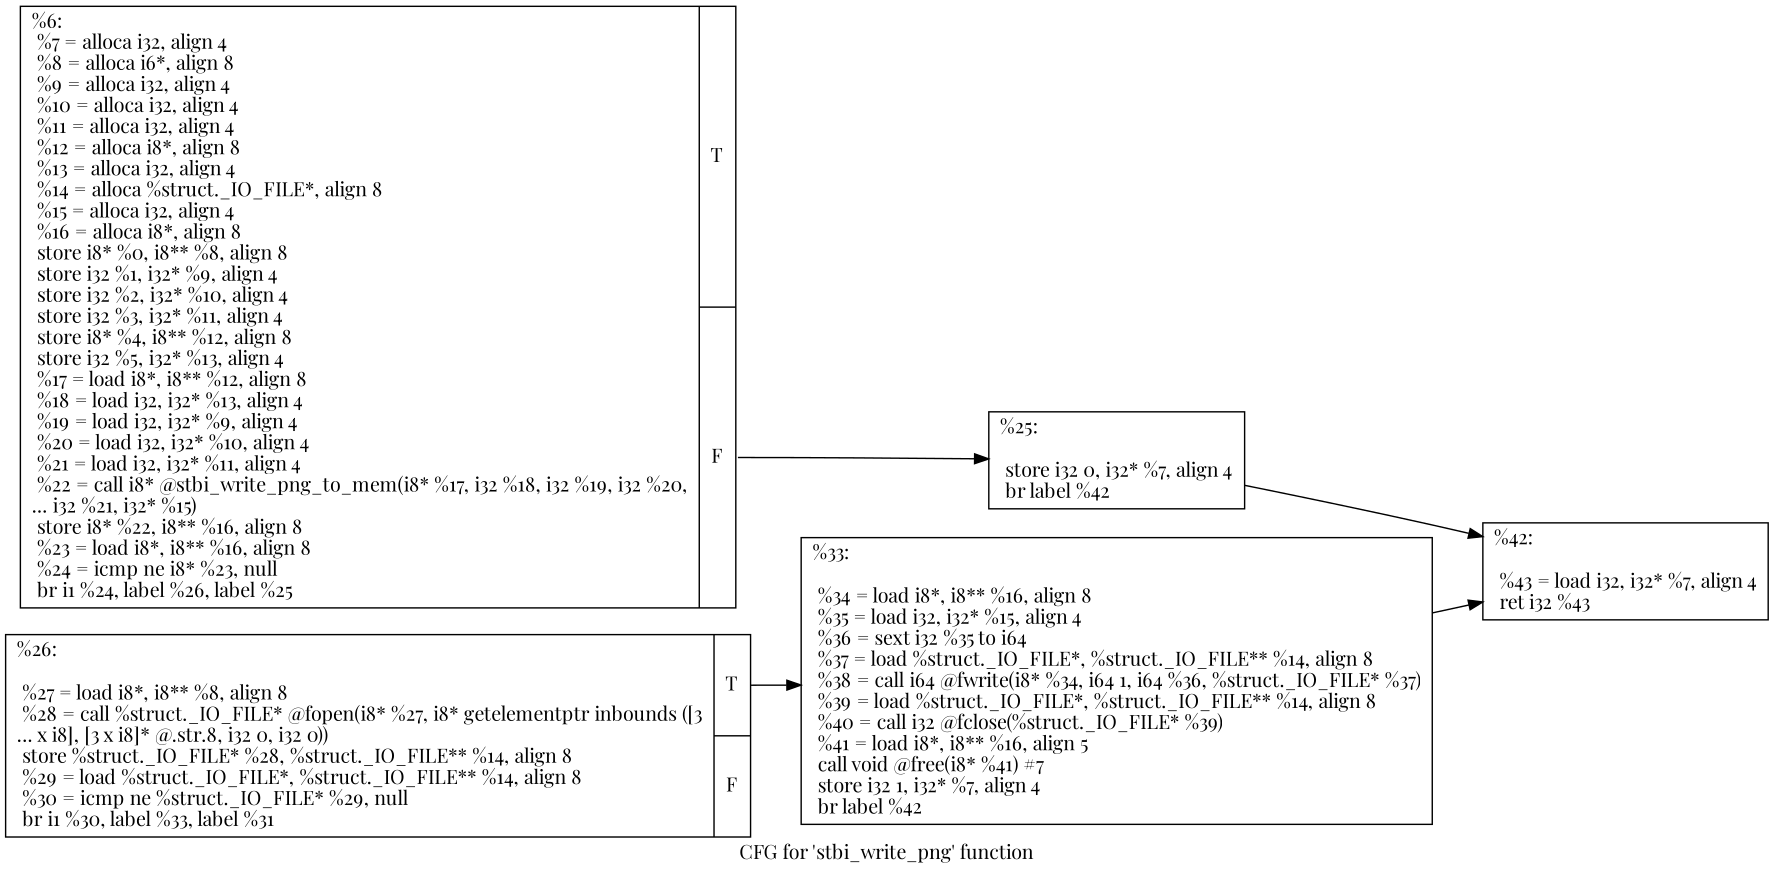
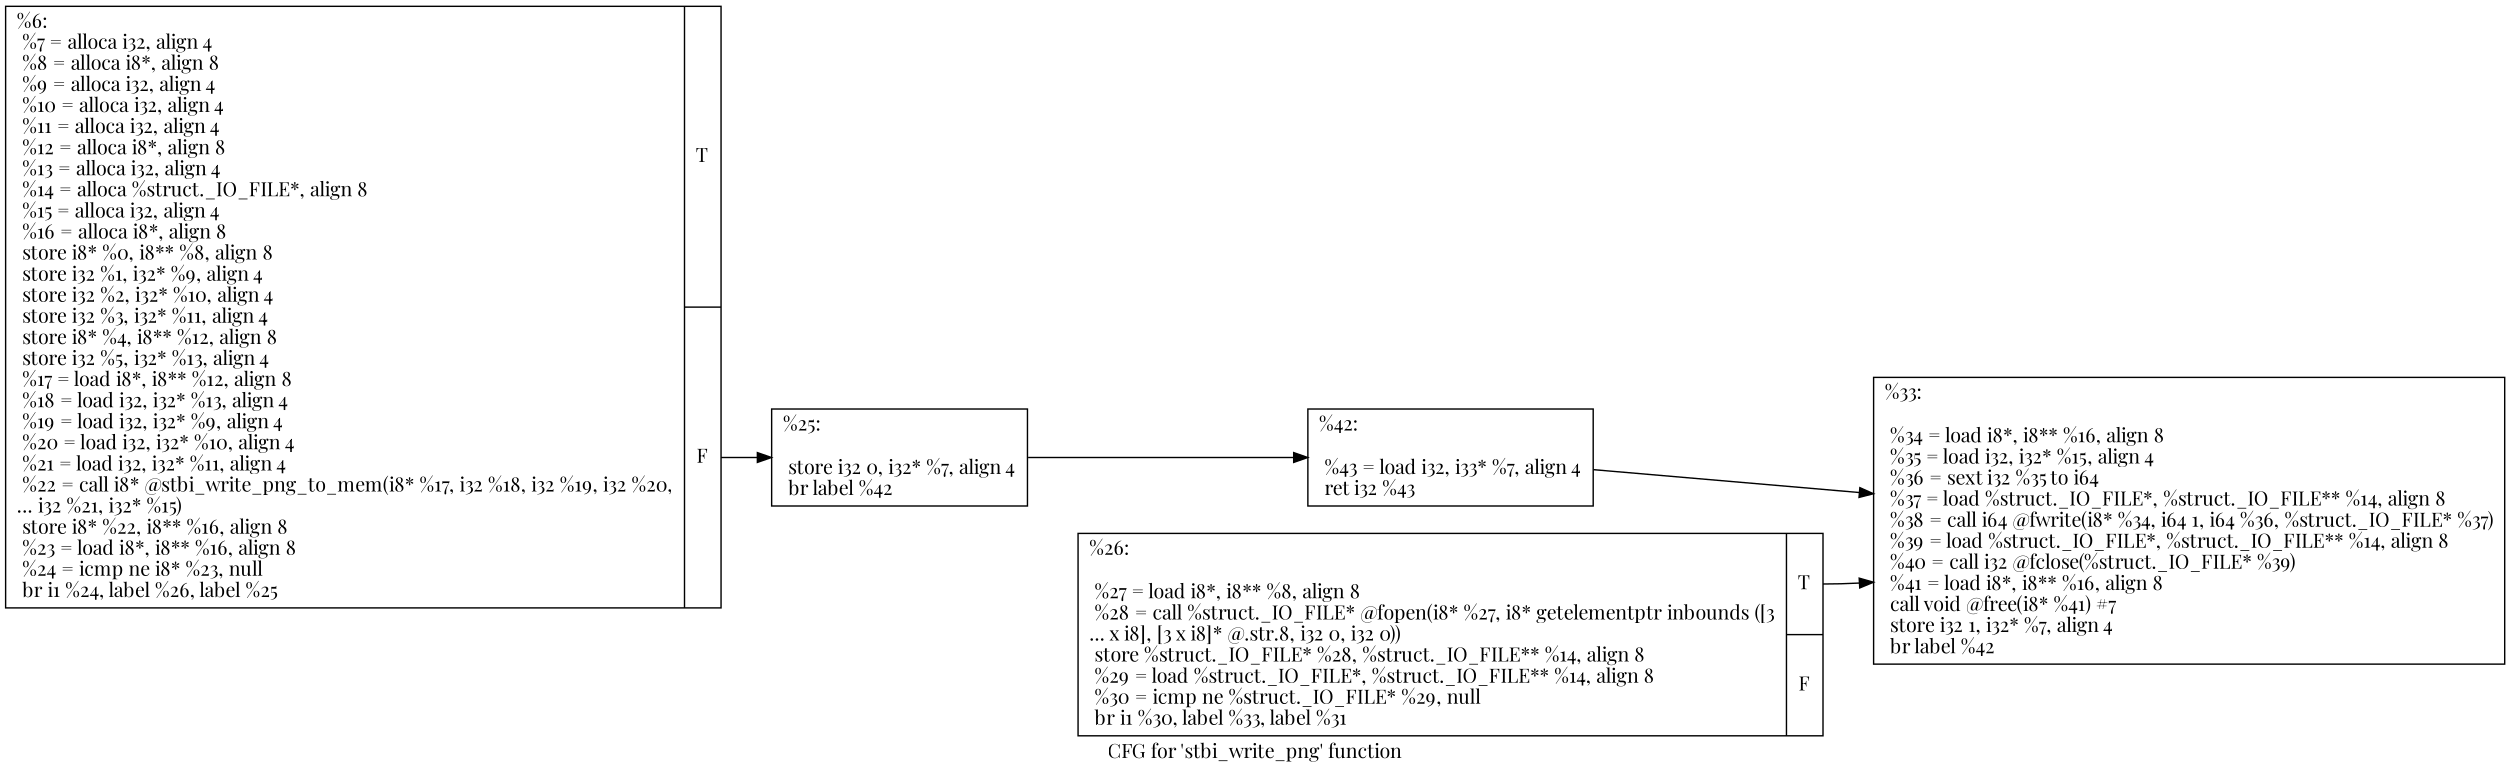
node "%6:": text "%8 = alloca i6*, align 8" -> "%8 = alloca i8*, align 8"
node "%42:": text "%43 = load i32, i32* %7, align 4" -> "%43 = load i32, i33* %7, align 4"
edge "%33:" -> "%42:": reversed
node "%33:": text "%41 = load i8*, i8** %16, align 5" -> "%41 = load i8*, i8** %16, align 8"
